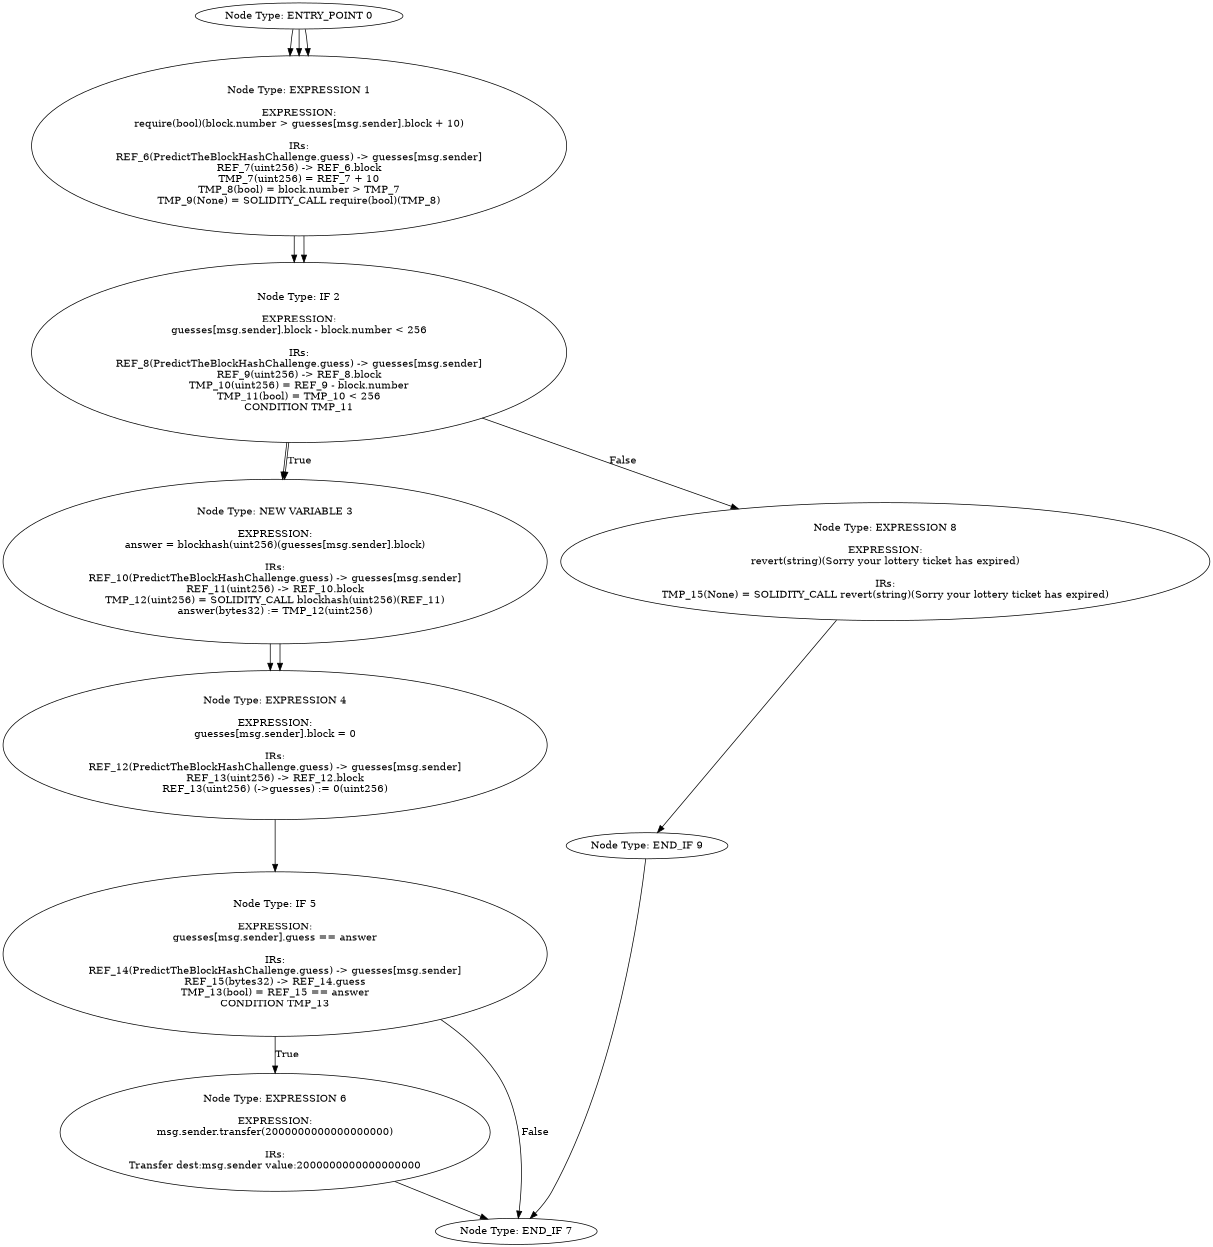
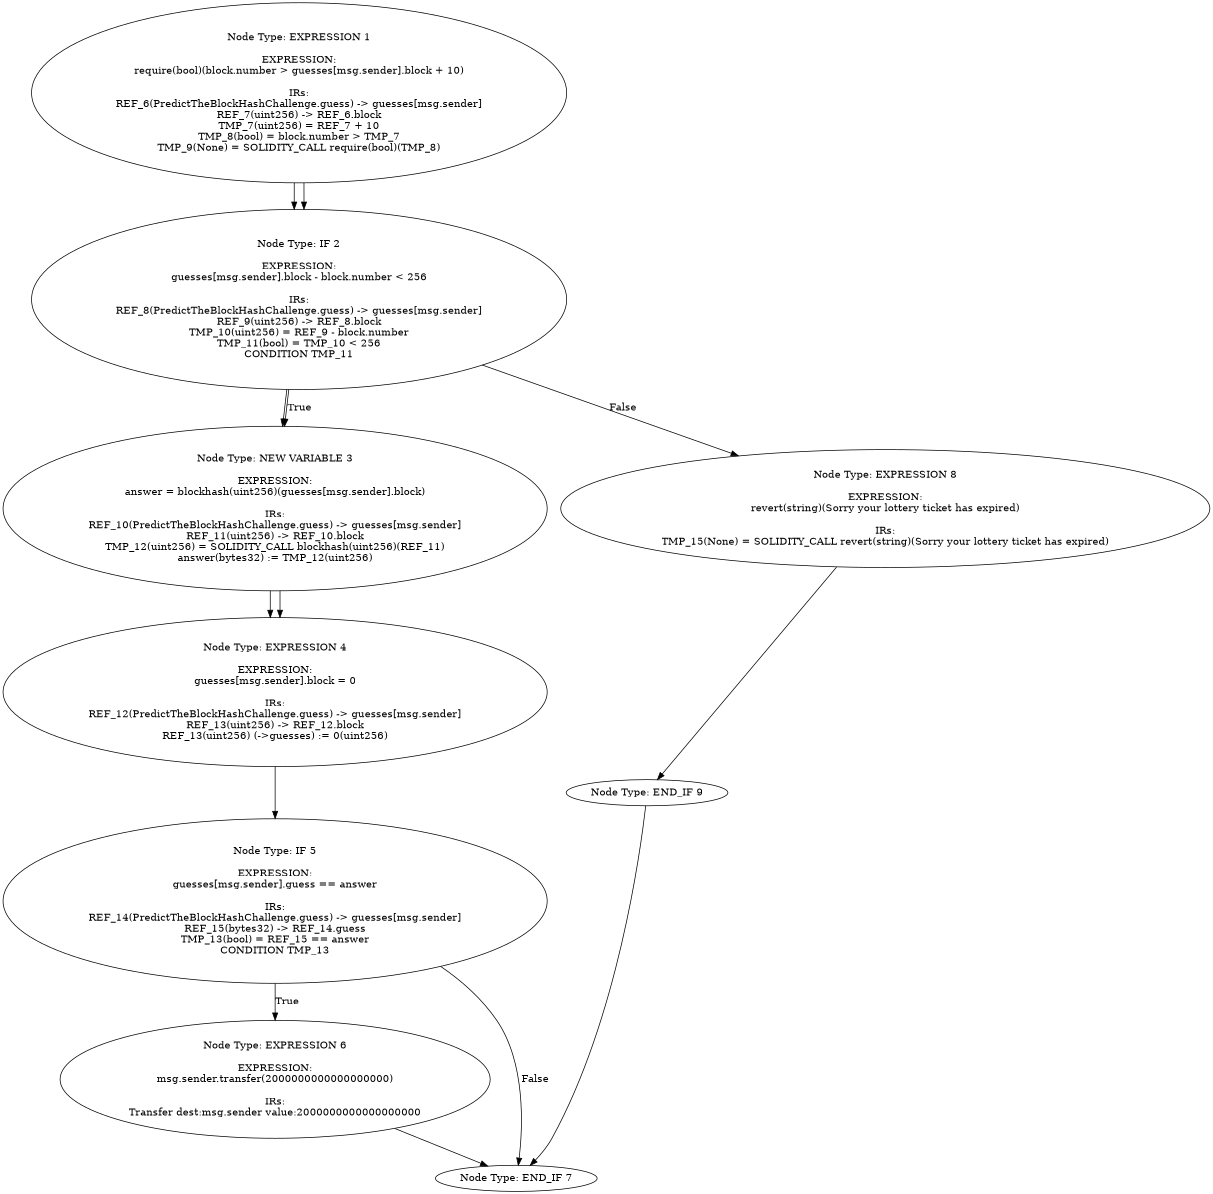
node "Node Type: ENTRY_POINT 0": removed
